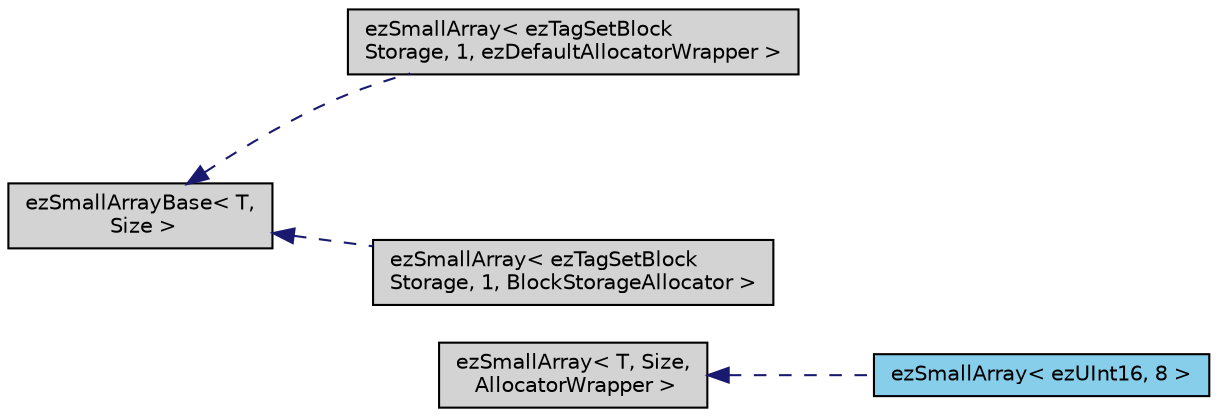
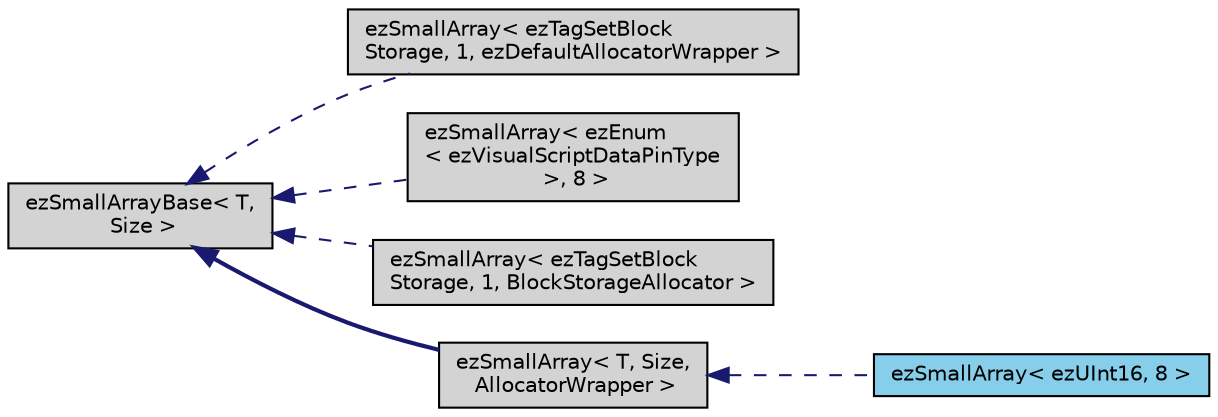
node "ezSmallArray< ezEnum < ezVisualScriptDataPinType >, 8 >": added
edge "ezSmallArray< T, Size, AllocatorWrapper >" -> "ezSmallArrayBase< T, Size >": added
